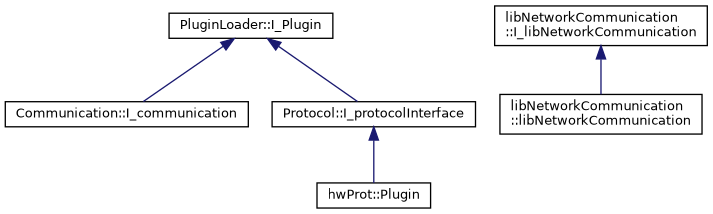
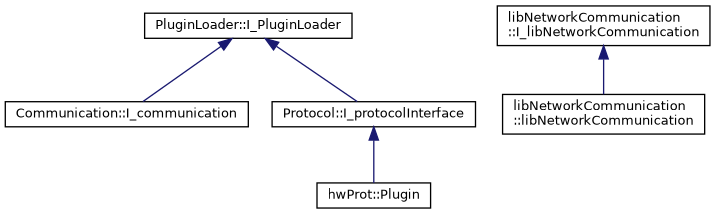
node "PluginLoader::I_Plugin": label "PluginLoader::I_Plugin" -> "PluginLoader::I_PluginLoader"
